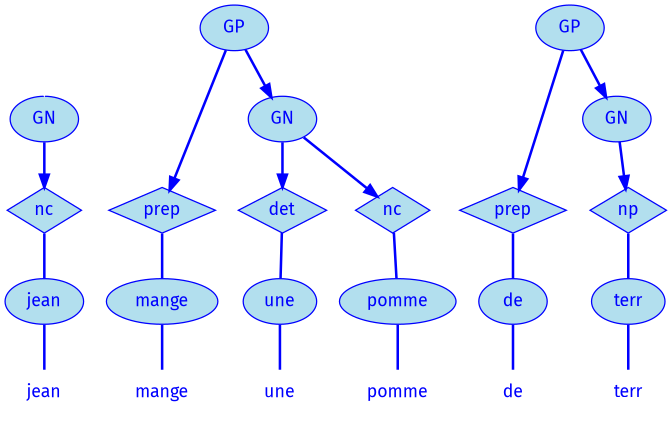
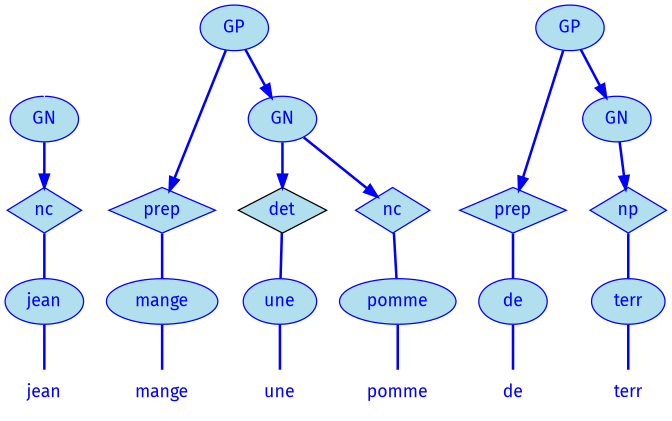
node "det": color blue -> black
